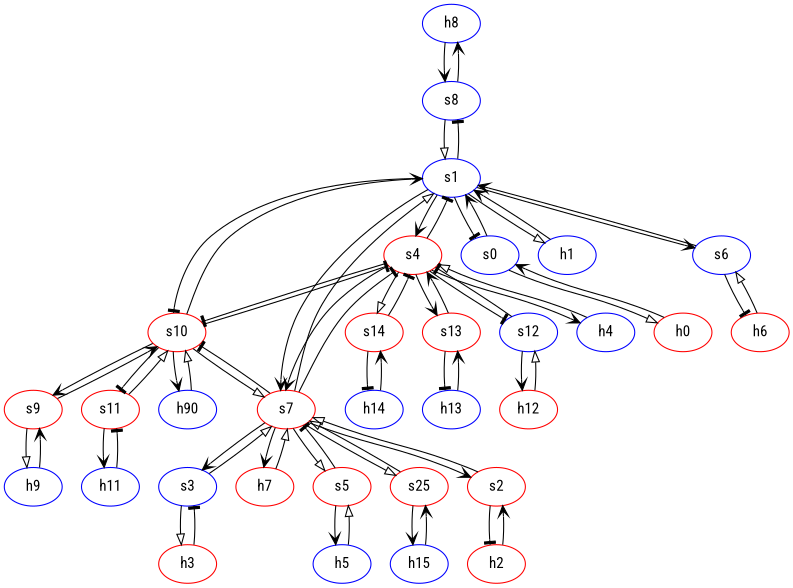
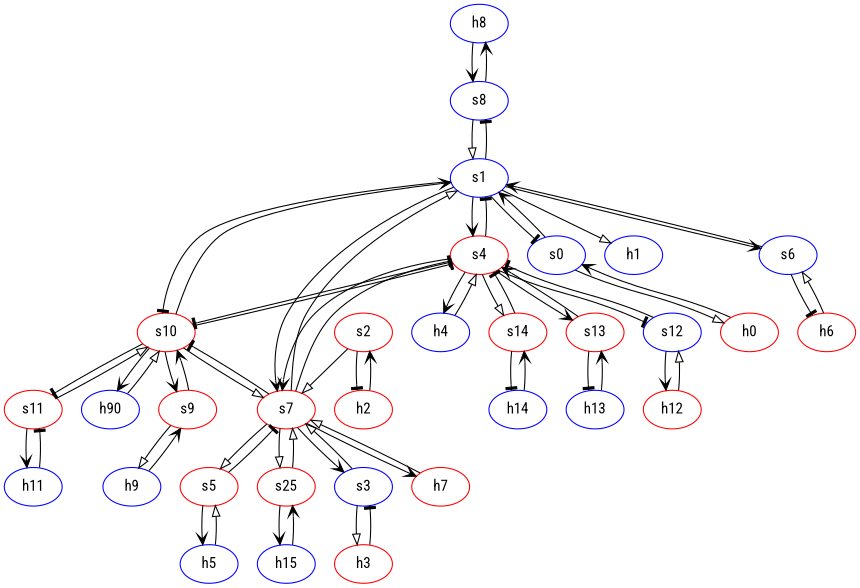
edge "h1" -> "s1": removed
edge "s7" -> "s2": removed
